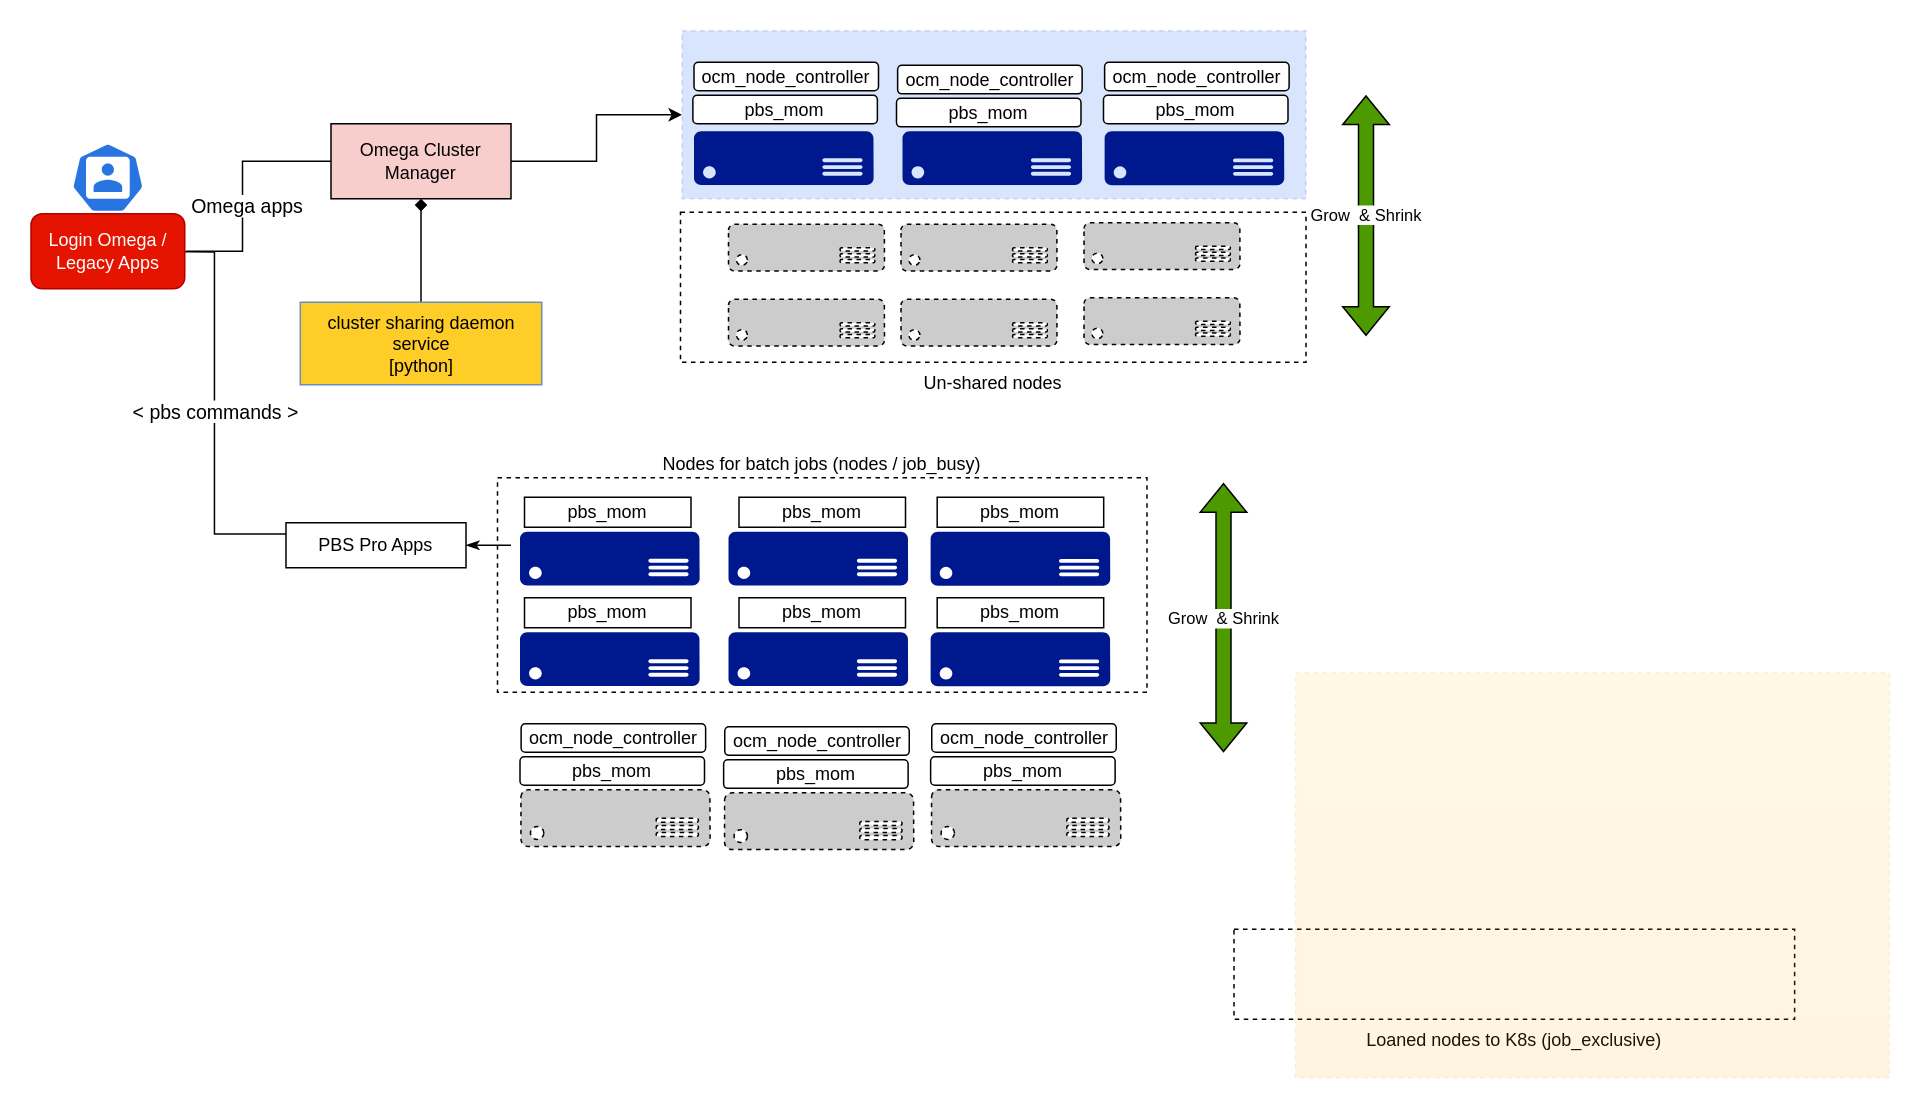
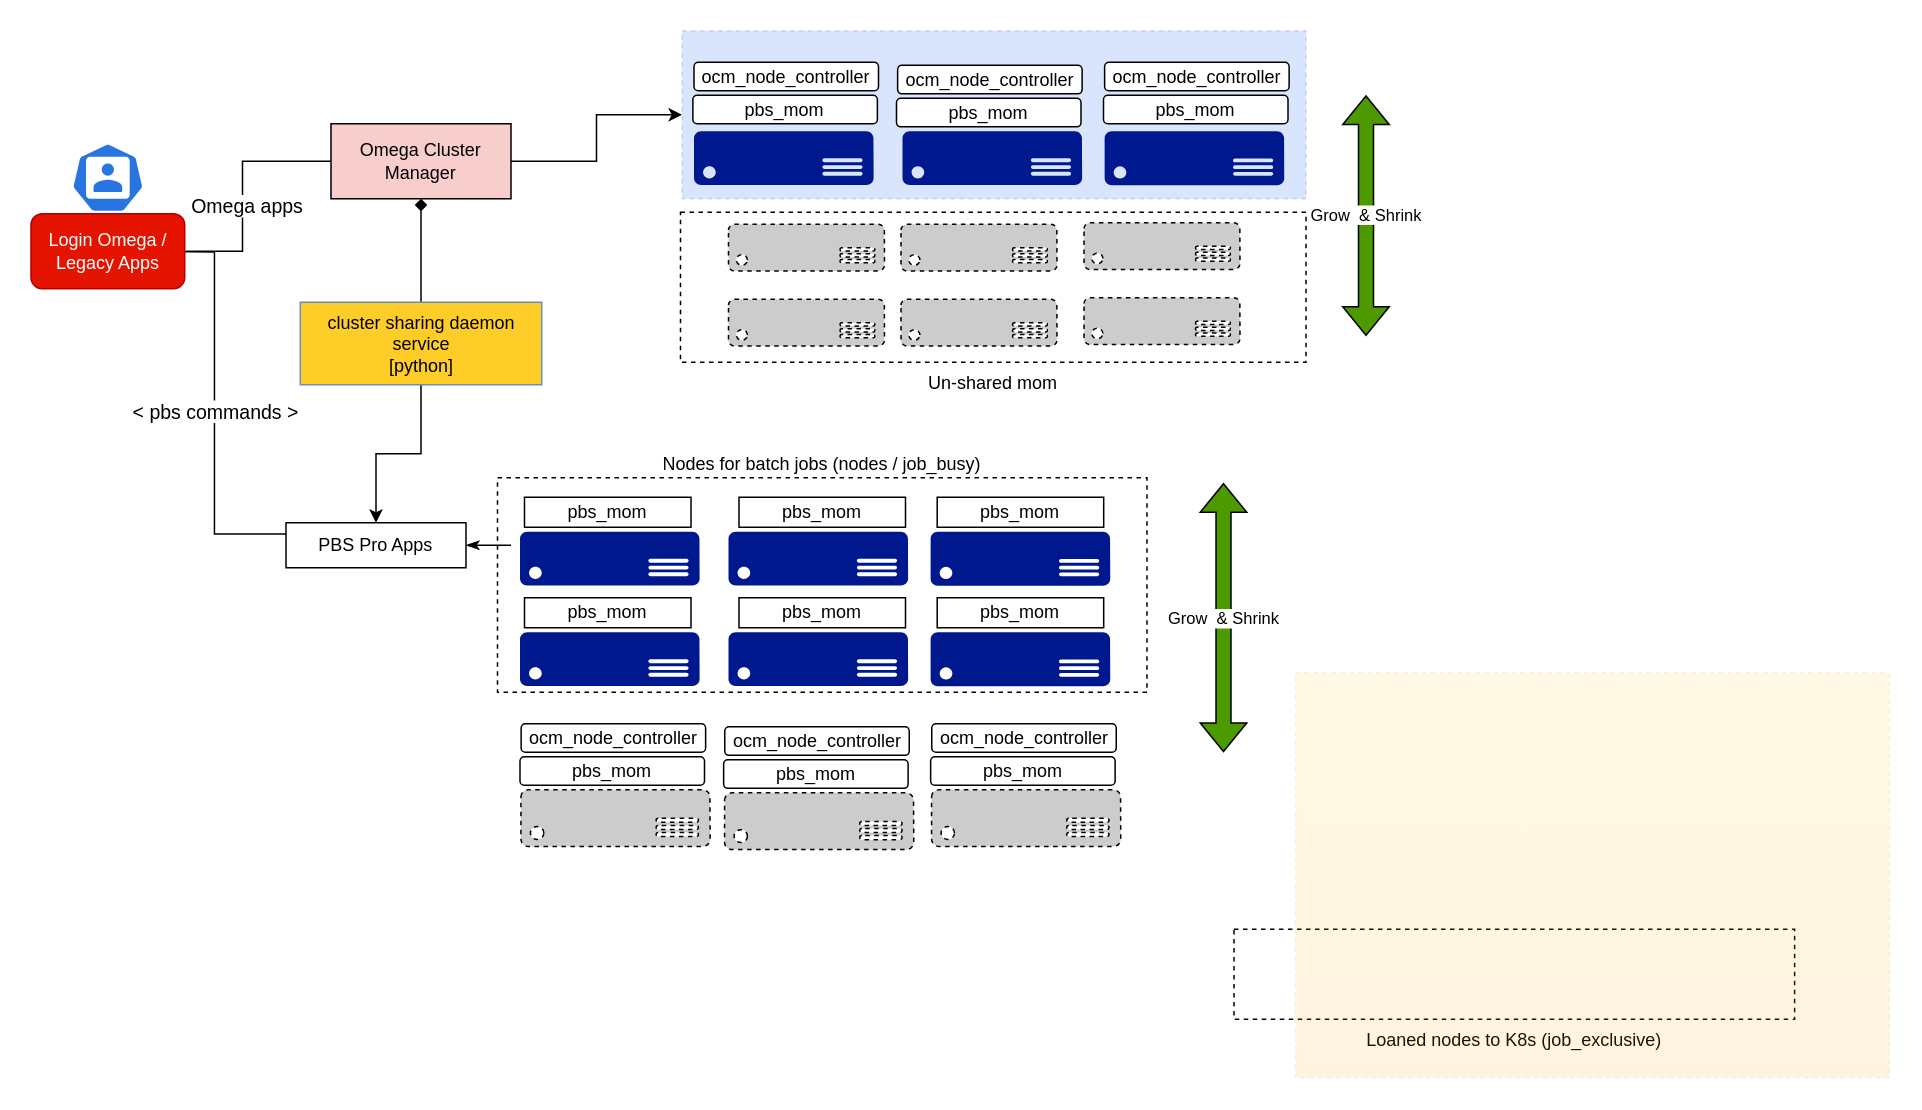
node "Un-shared nodes": label "Un-shared nodes" -> "Un-shared mom"
edge "cluster sharing daemon service [python]" -> "PBS Pro Apps": added
